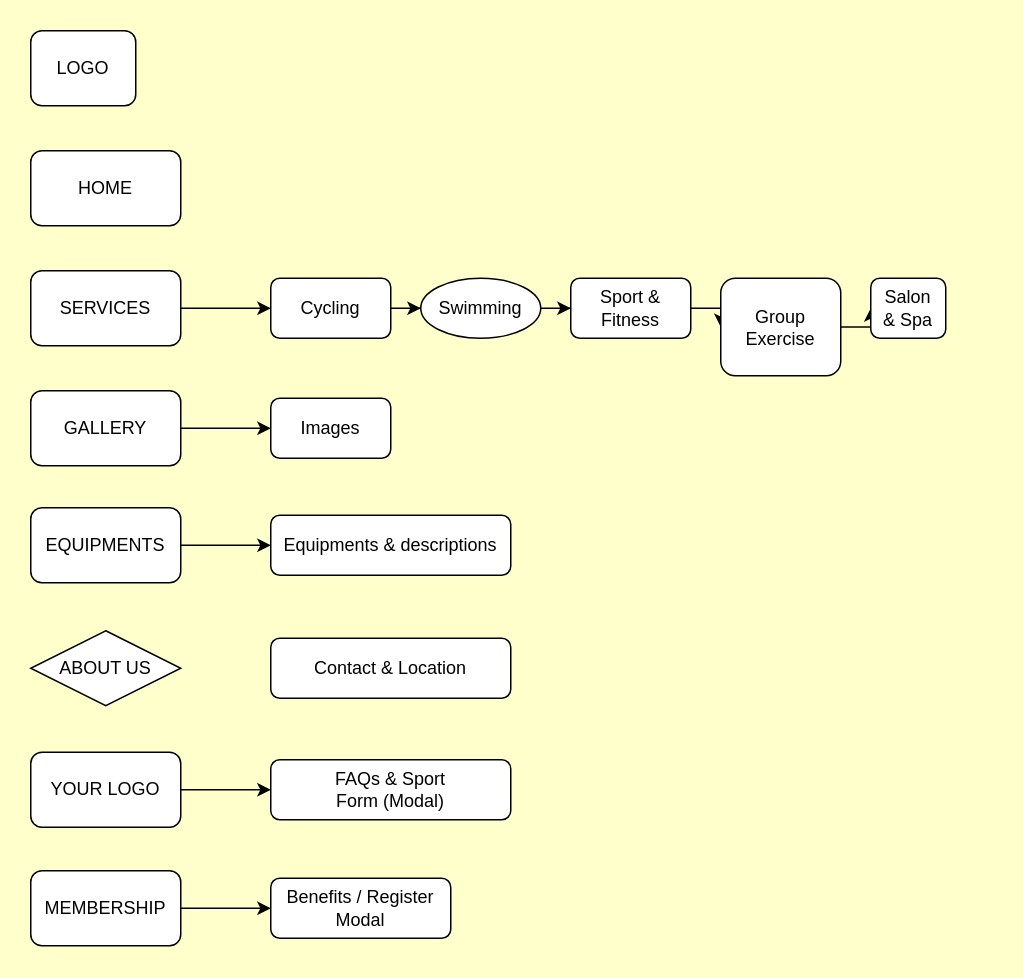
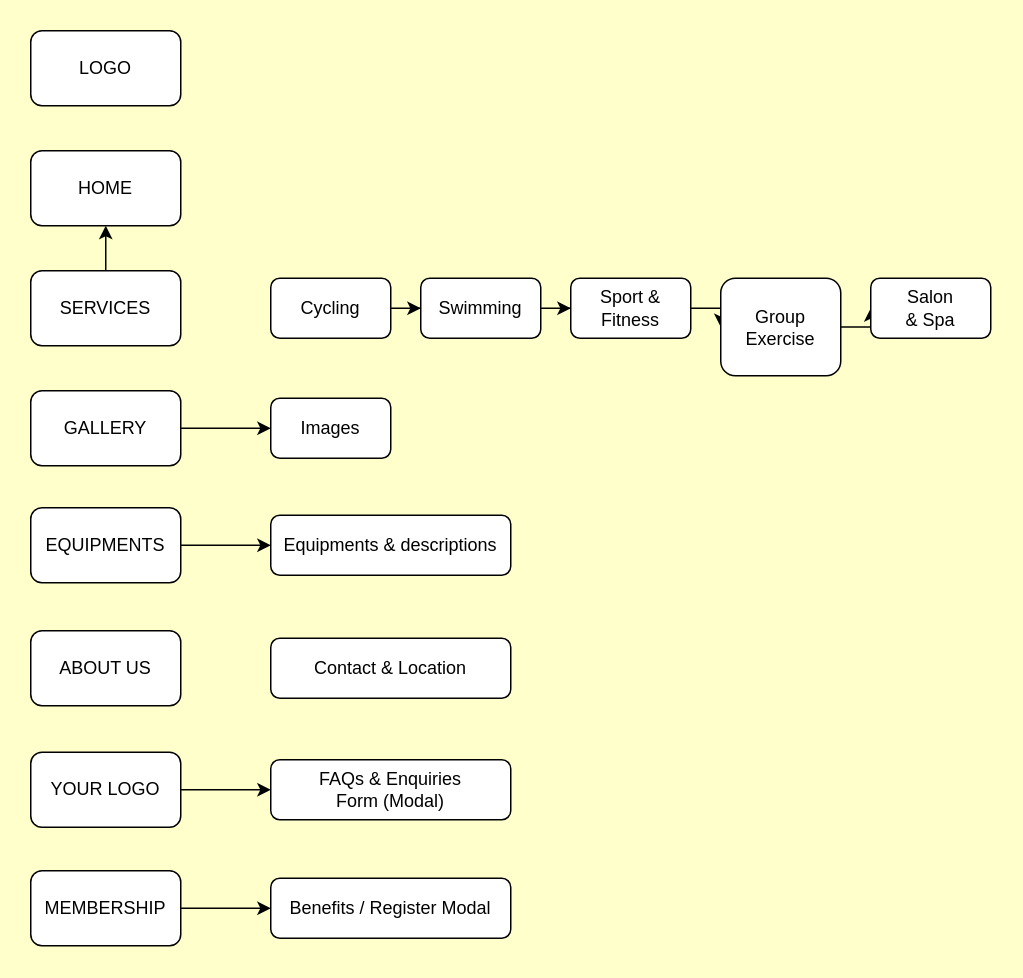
node "LOGO": size 105x75 -> 150x75
edge "SERVICES" -> "Cycling": now "SERVICES" -> "HOME"
node "Swimming": shape ellipse -> rounded rectangle
node "Salon & Spa": size 75x60 -> 120x60
node "ABOUT US": shape diamond -> rounded rectangle
node "FAQs & Sport Form (Modal)": label "FAQs & Sport Form (Modal)" -> "FAQs & Enquiries Form (Modal)"
node "Benefits / Register Modal": size 180x60 -> 240x60
